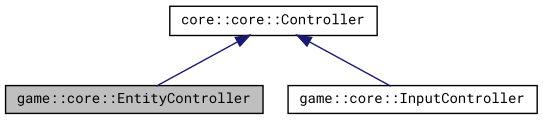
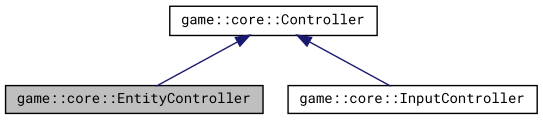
node "core::core::Controller": label "core::core::Controller" -> "game::core::Controller"
